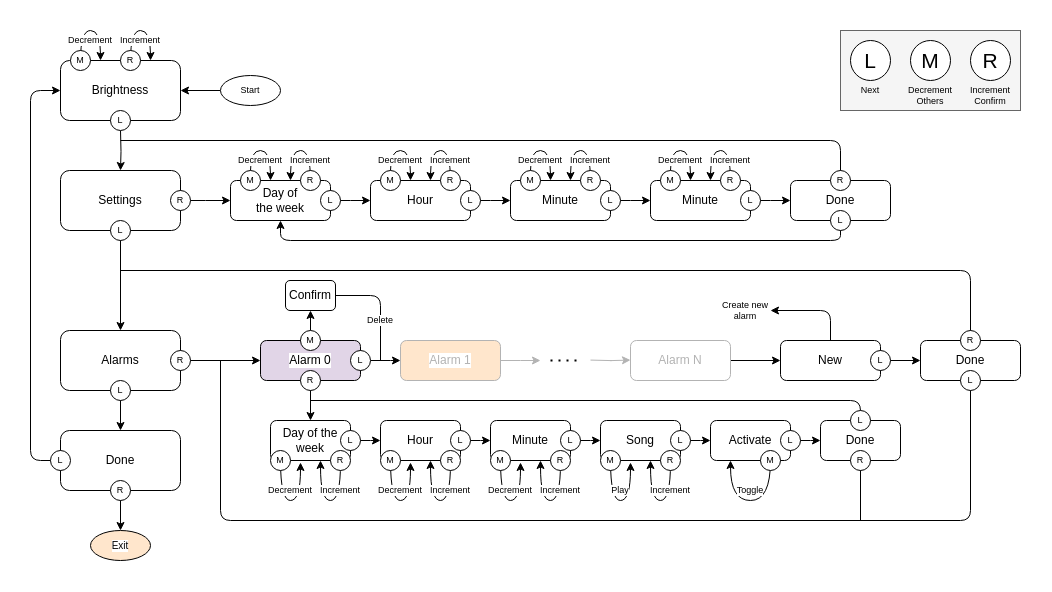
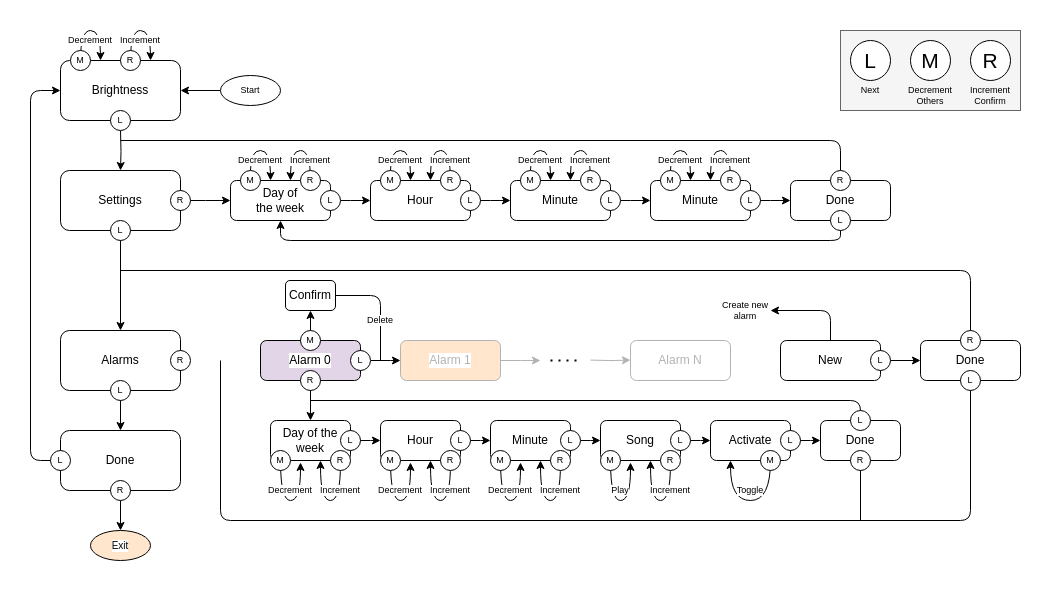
edge "Alarms" -> "Alarm 0": removed
edge "Alarm N" -> "New": removed
